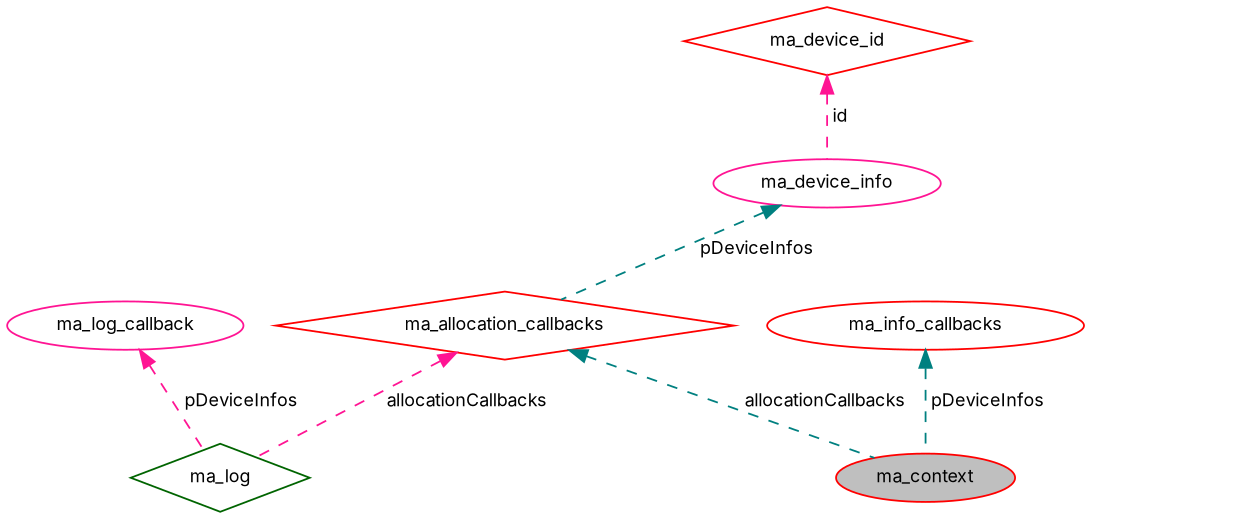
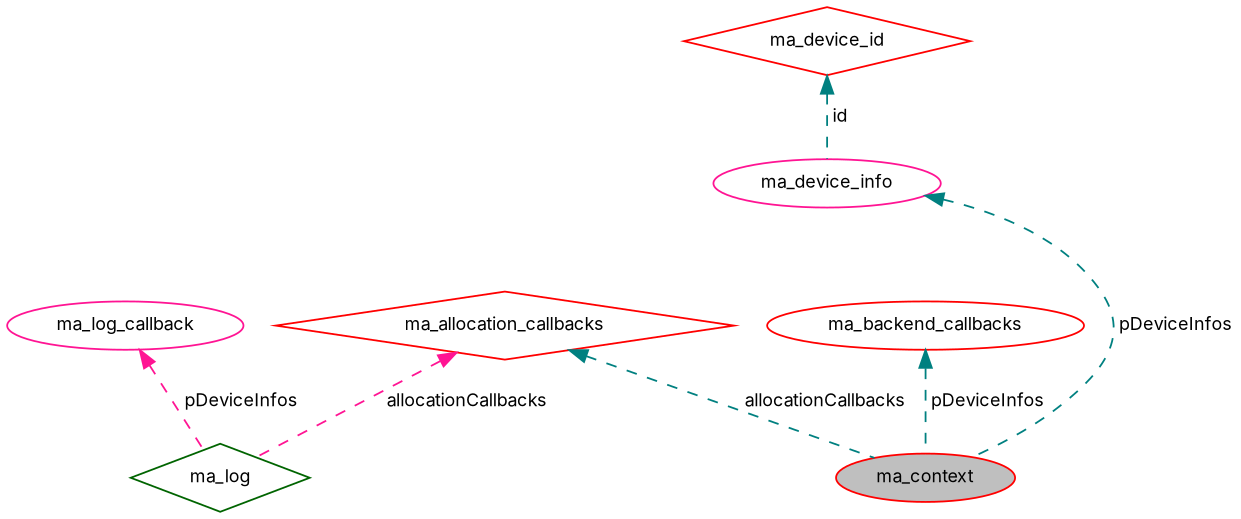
edge "ma_device_info" -> "ma_device_id": color deeppink -> teal
edge "ma_allocation_callbacks" -> "ma_device_info": now "ma_context" -> "ma_device_info"
node "ma_info_callbacks": label "ma_info_callbacks" -> "ma_backend_callbacks"
